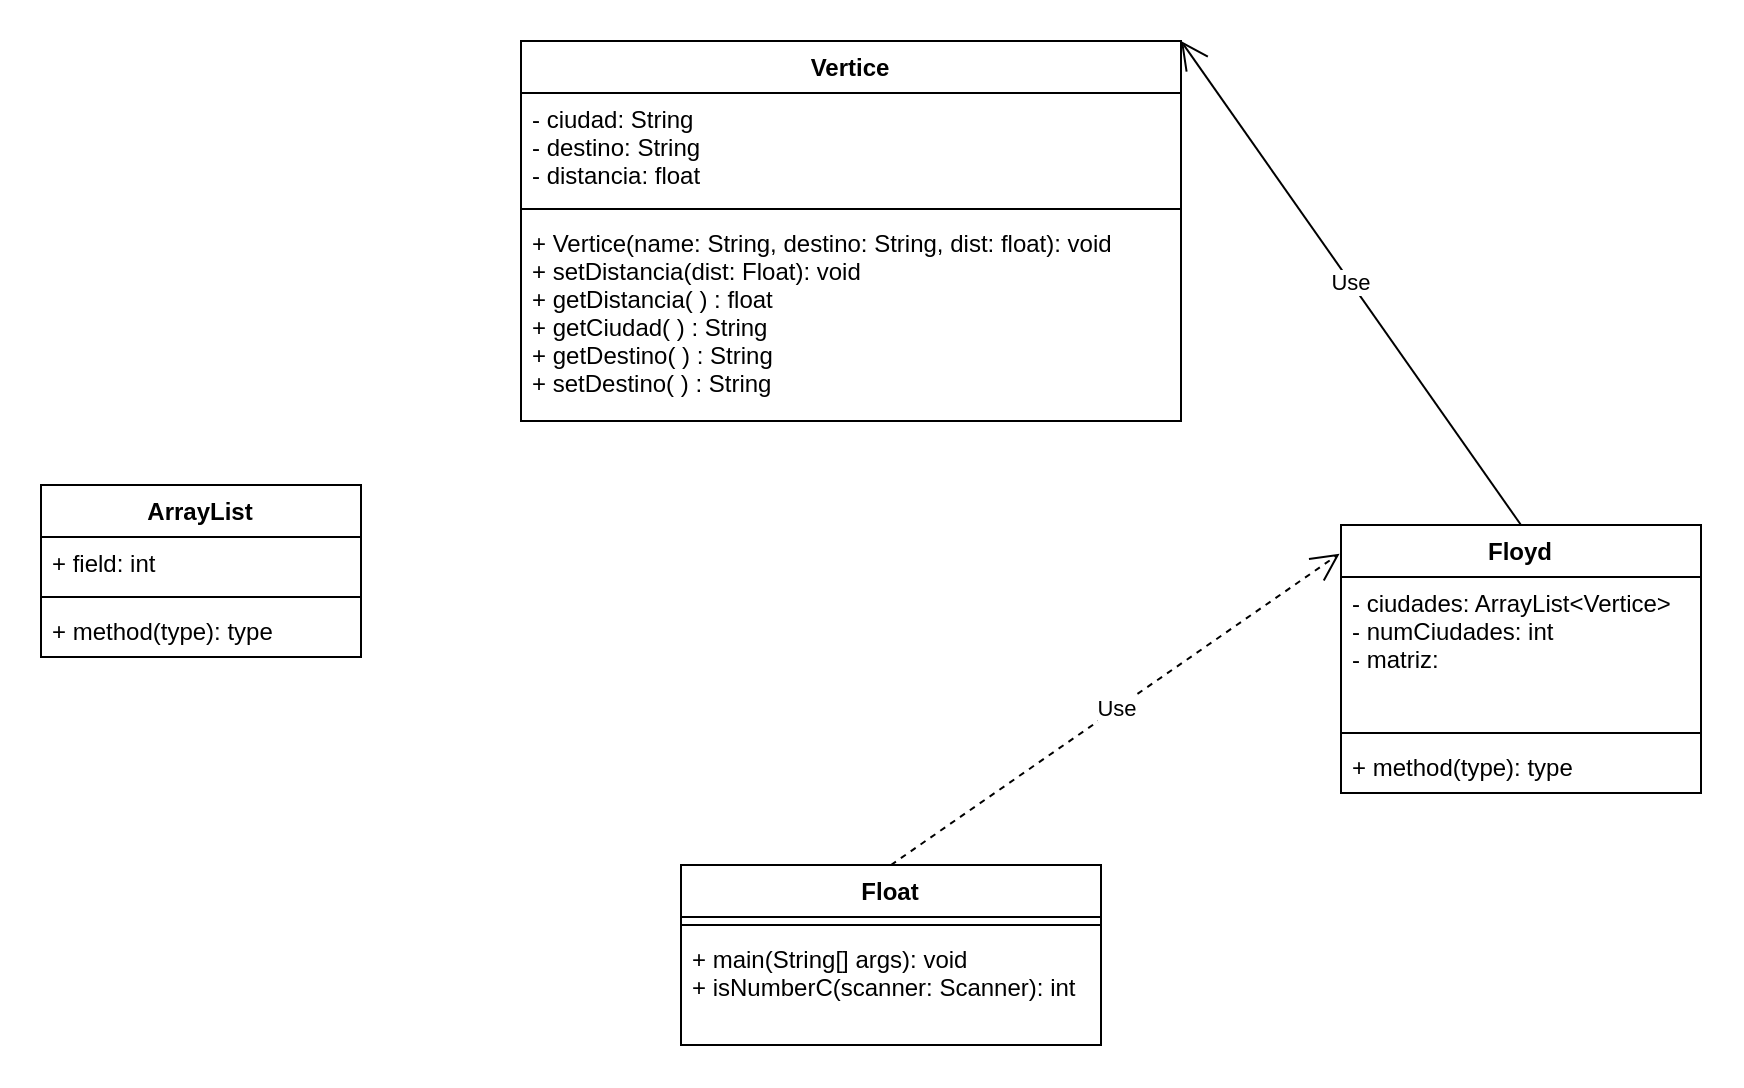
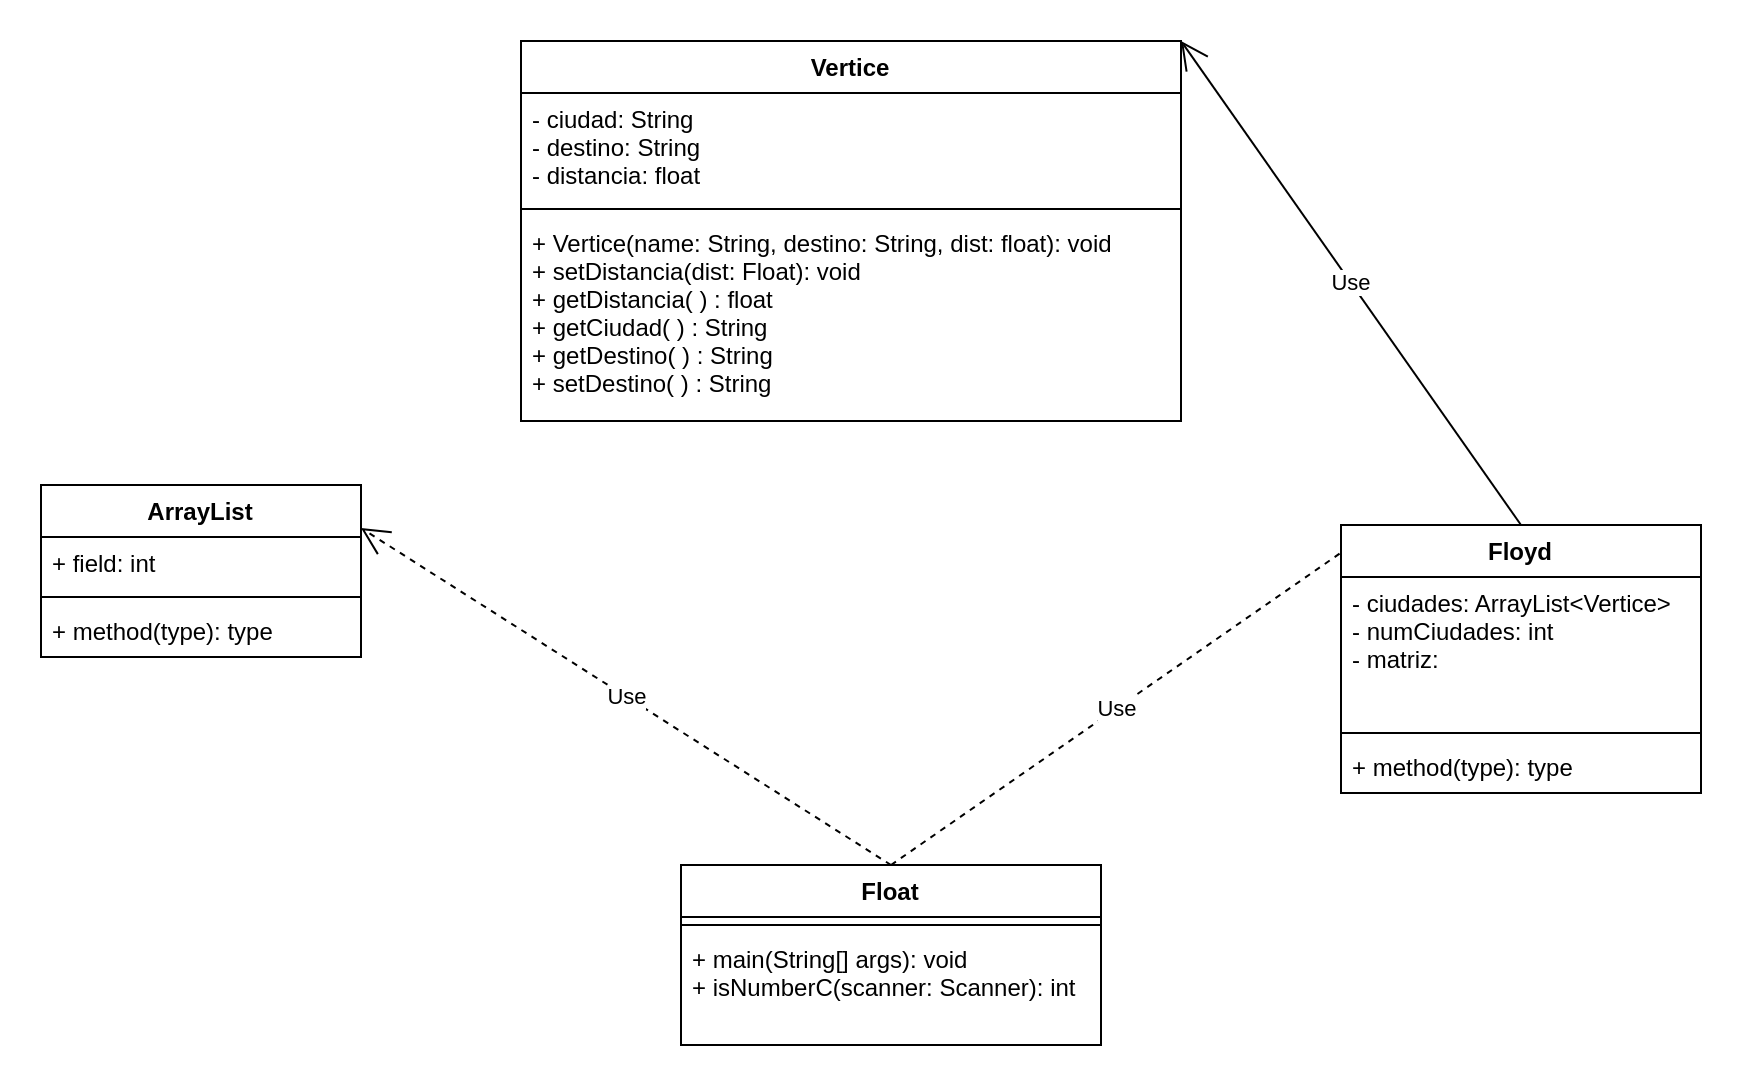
edge "Float" -> "Floyd": arrowhead open -> none
edge "Float" -> "ArrayList": added, label "Use"
